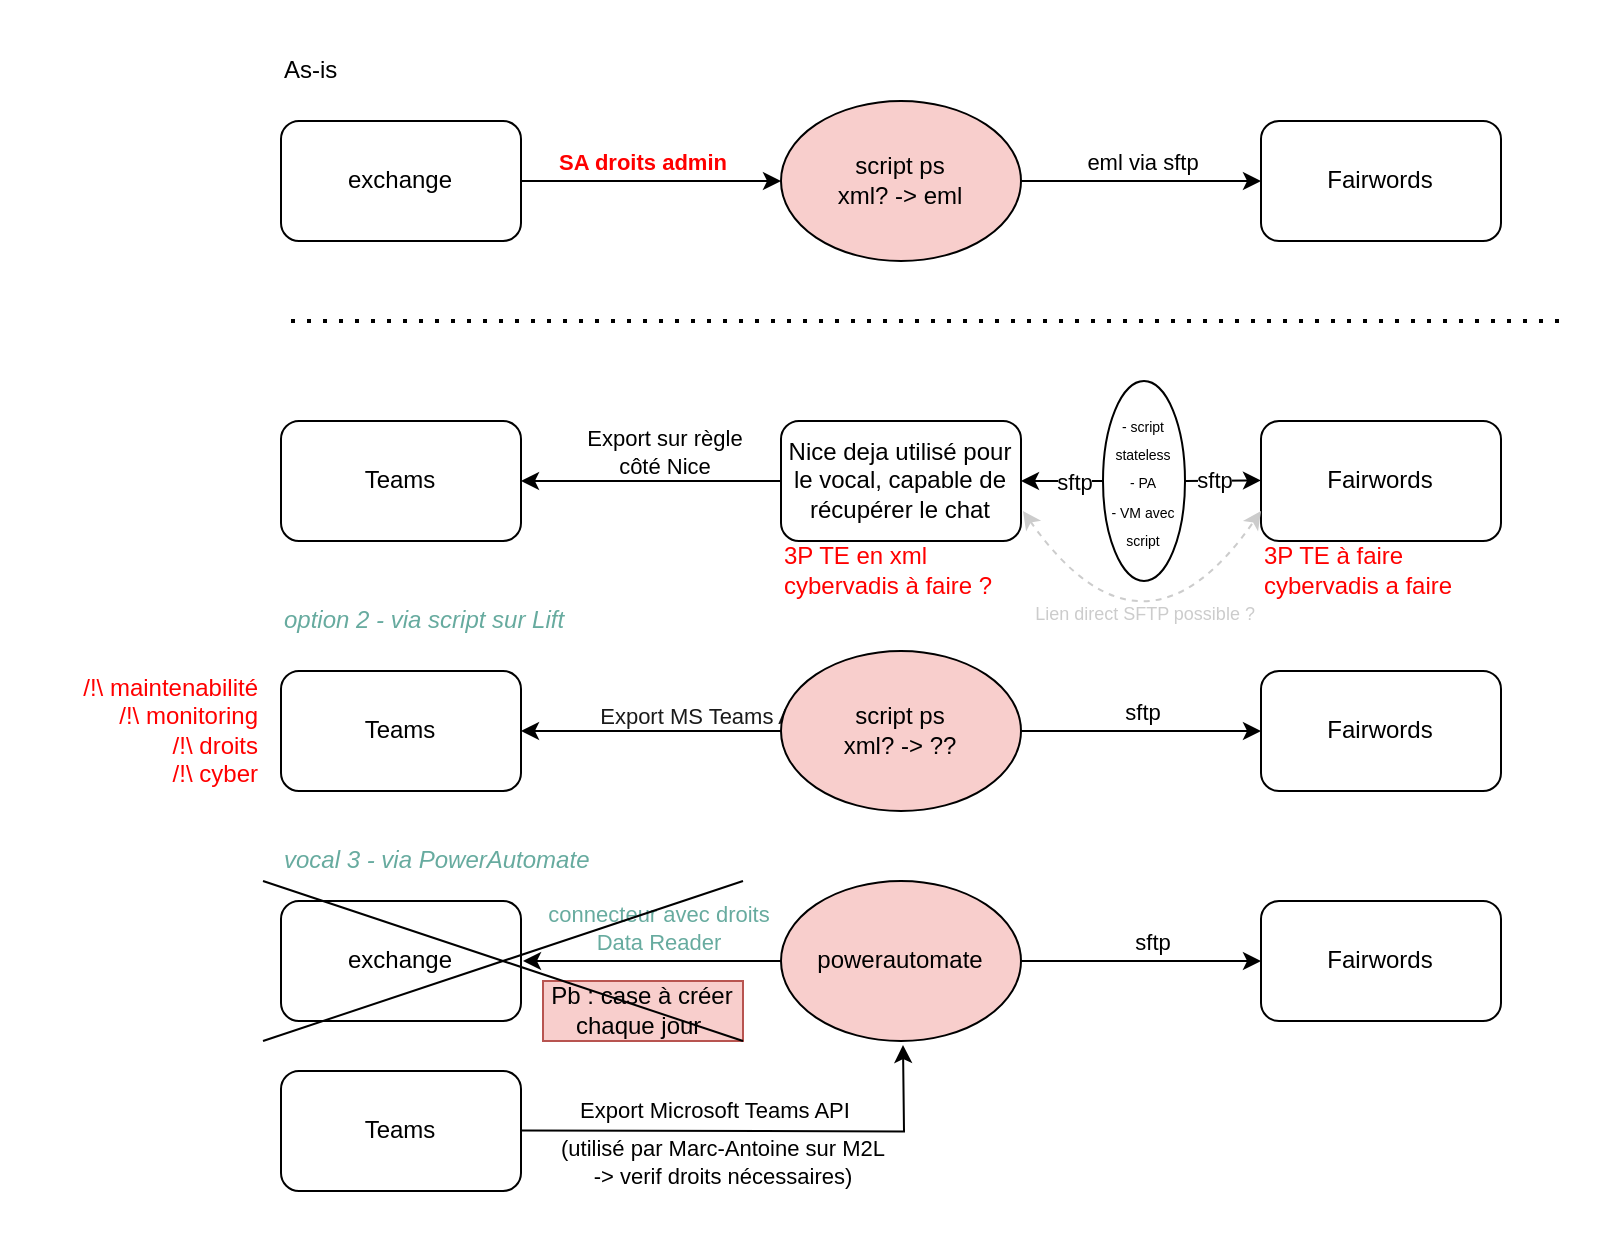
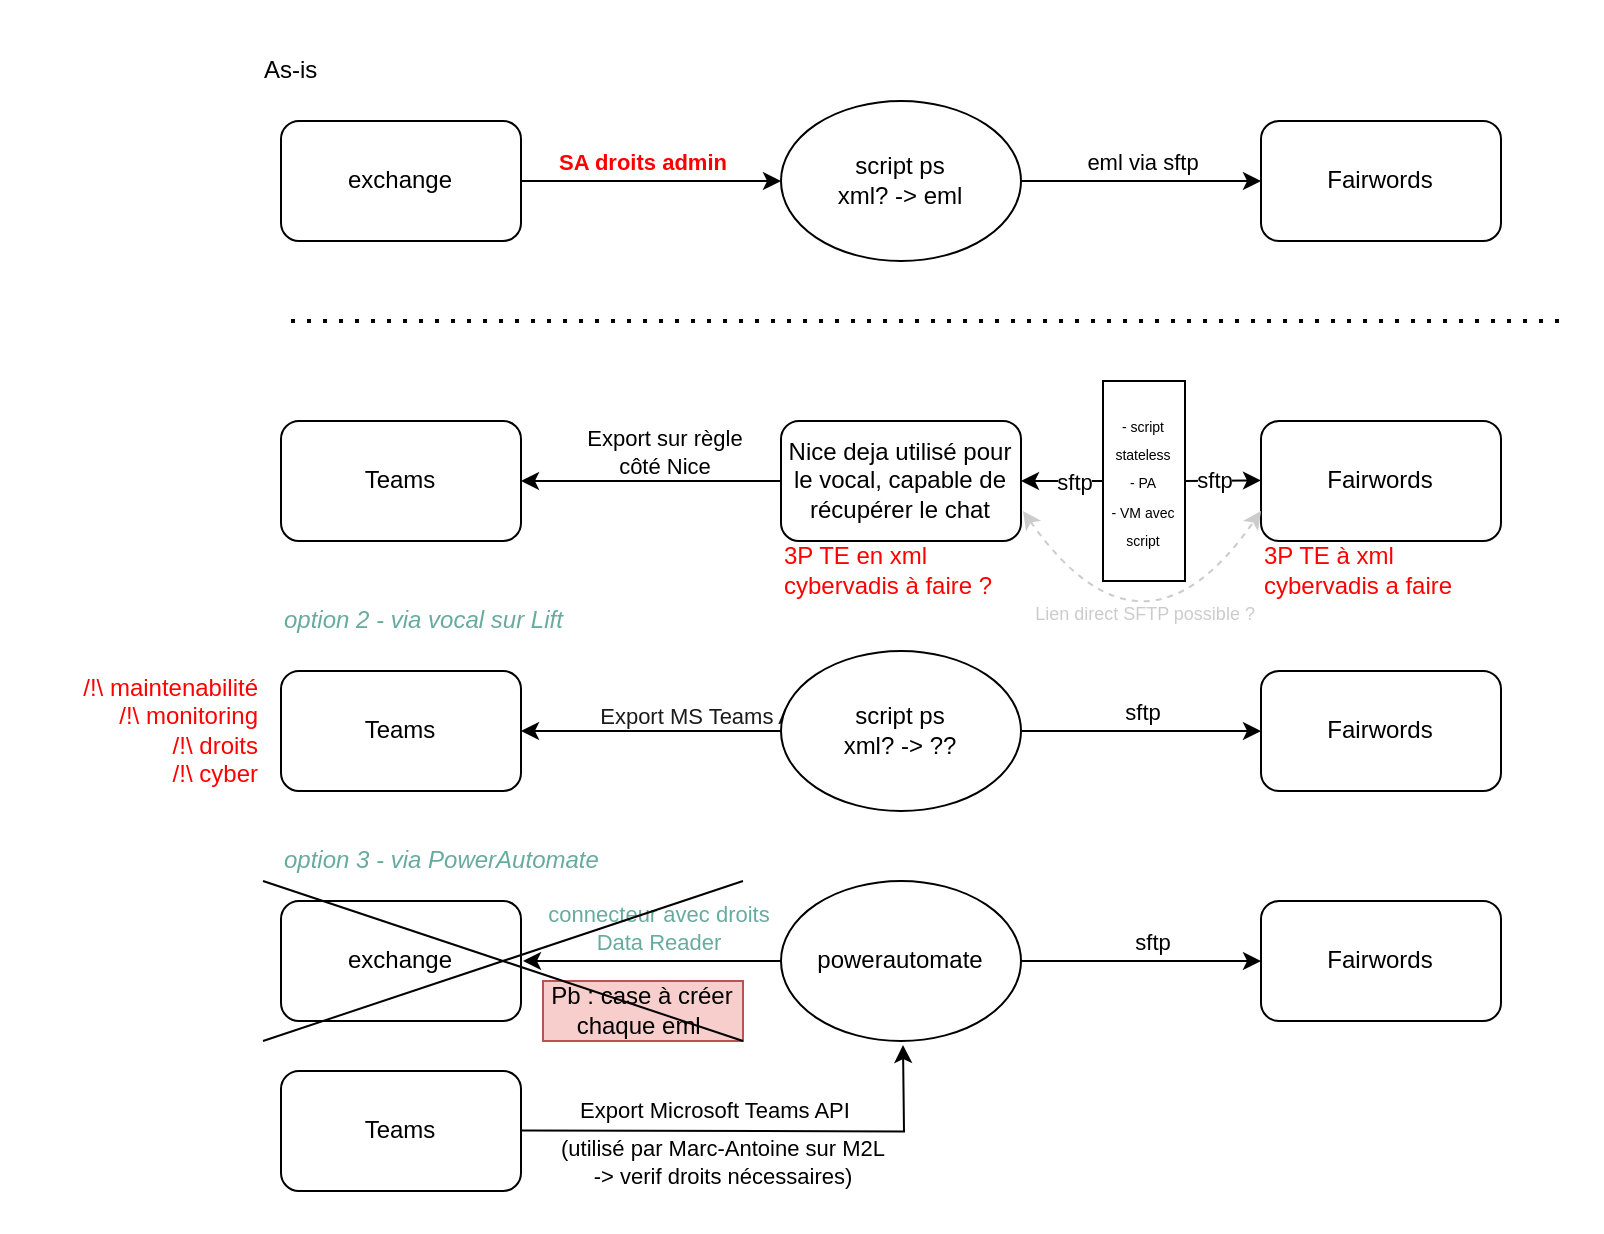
node "As-is": moved (341, 71) -> (321, 71)
node "script ps xml? -> eml": fillcolor #f8cecc -> #ffffff
node "- script stateless - PA - VM avec script": shape ellipse -> rectangle
node "3P TE à faire cybervadis a faire": label "3P TE à faire cybervadis a faire" -> "3P TE à xml cybervadis a faire"
node "option 2 - via script sur Lift": label "option 2 - via script sur Lift" -> "option 2 - via vocal sur Lift"
node "script ps xml? -> ??": fillcolor #f8cecc -> #ffffff
node "vocal 3 - via PowerAutomate": label "vocal 3 - via PowerAutomate" -> "option 3 - via PowerAutomate"
node "powerautomate": fillcolor #f8cecc -> #ffffff
node "Pb : case à créer chaque jour": label "Pb : case à créer chaque jour" -> "Pb : case à créer chaque eml"
